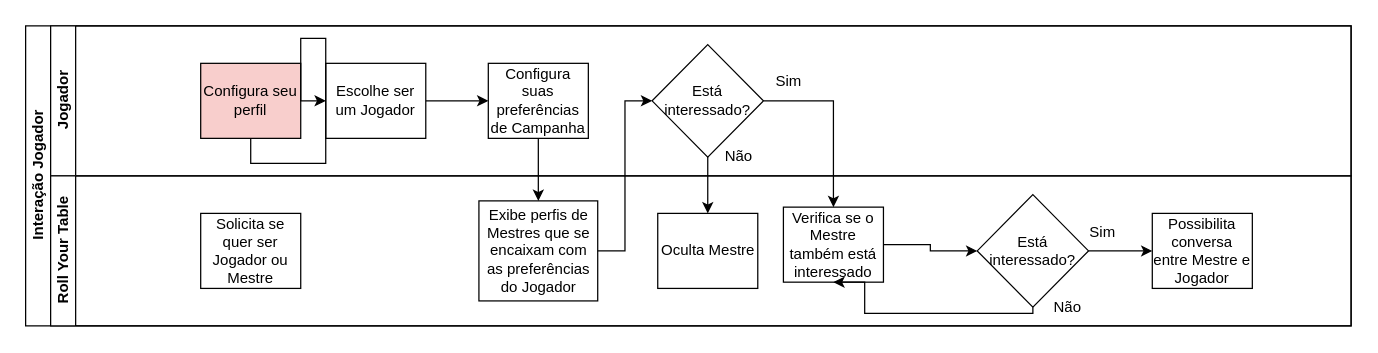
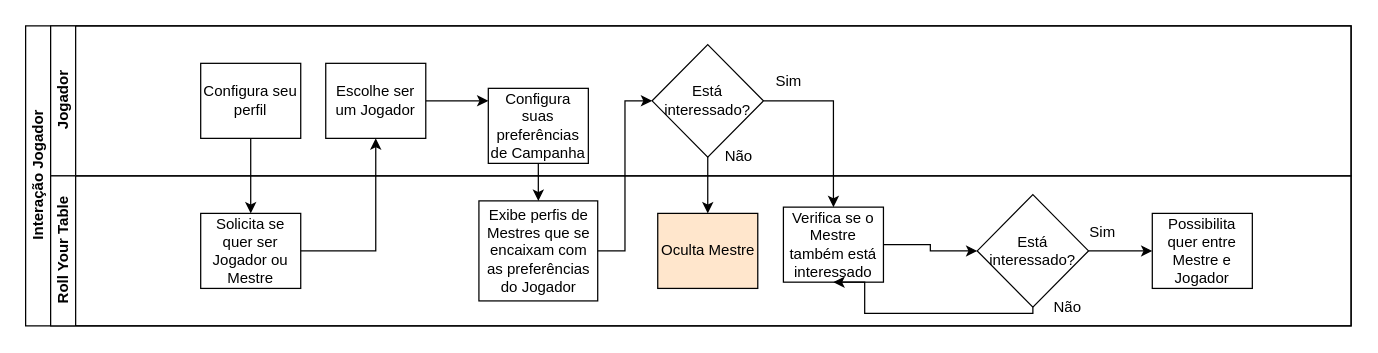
node "Configura seu perfil": fillcolor #f8cecc -> #ffffff
node "Configura suas preferências de Campanha": moved (538, 101) -> (538, 126)
edge "Configura seu perfil" -> "Escolhe ser um Jogador": now "Configura seu perfil" -> "Solicita se quer ser Jogador ou Mestre"
edge "Solicita se quer ser Jogador ou Mestre" -> "Escolhe ser um Jogador": added
node "Oculta Mestre": fillcolor #ffffff -> #ffe6cc
node "Possibilita conversa entre Mestre e Jogador": label "Possibilita conversa entre Mestre e Jogador" -> "Possibilita quer entre Mestre e Jogador"
